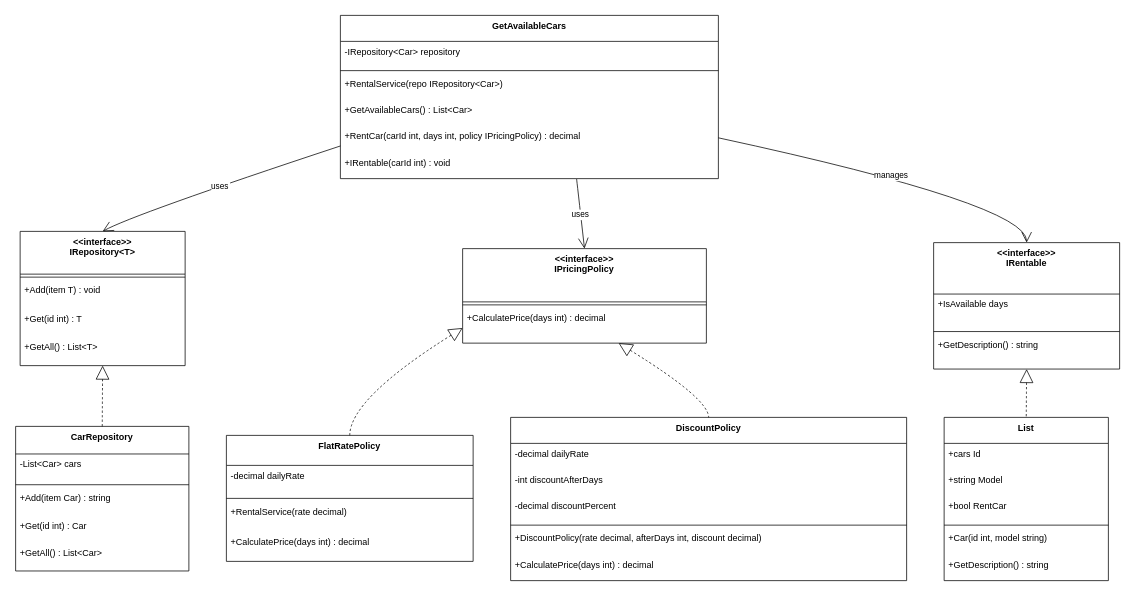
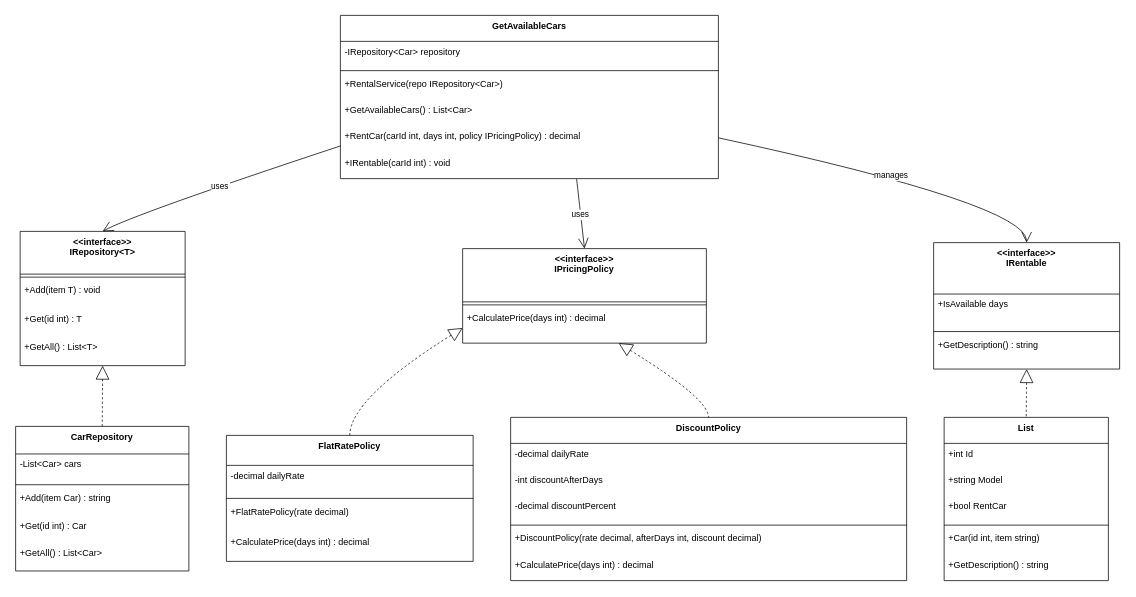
node "+cars Id": label "+cars Id" -> "+int Id"
node "+RentalService(rate decimal)": label "+RentalService(rate decimal)" -> "+FlatRatePolicy(rate decimal)"
node "+Car(id int, model string)": label "+Car(id int, model string)" -> "+Car(id int, item string)"
